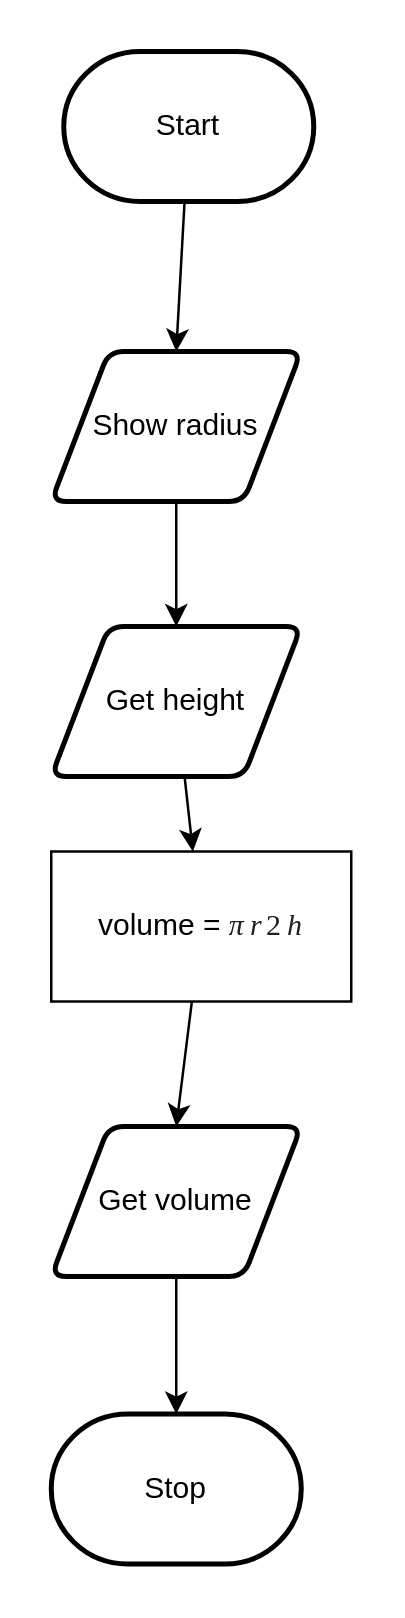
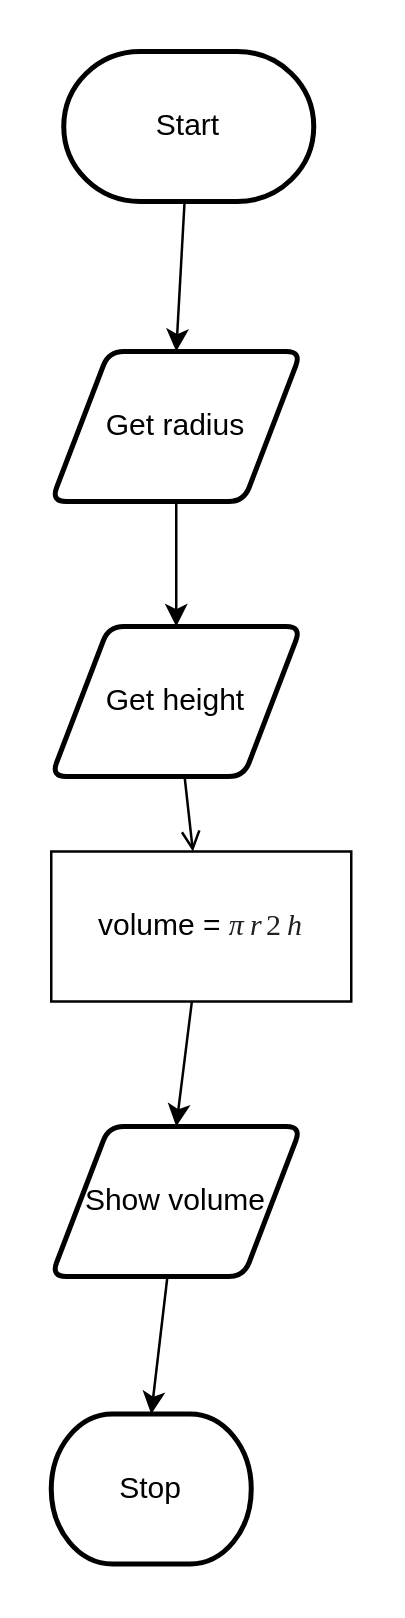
node "Show radius": label "Show radius" -> "Get radius"
edge "Get height" -> "volume = π r 2 h": arrowhead classic -> open
node "Get volume": label "Get volume" -> "Show volume"
node "Stop": size 250x150 -> 200x150
